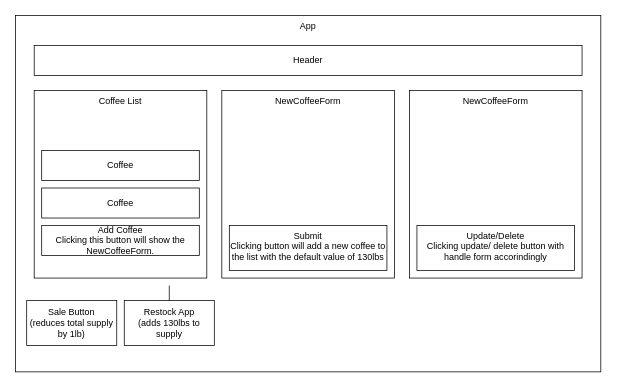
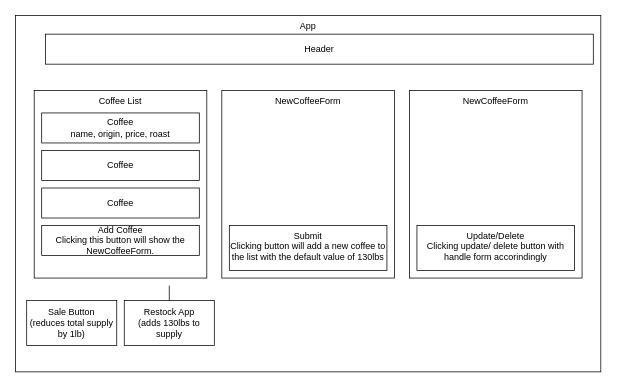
node "Header": moved (308, 60) -> (319, 49)
node "Coffee name, origin, price, roast": added
